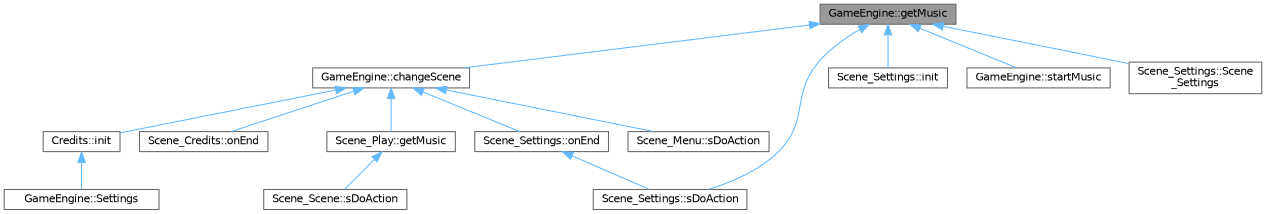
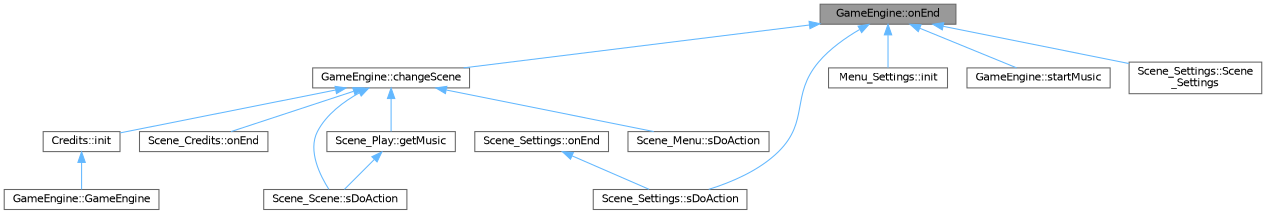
node "GameEngine::getMusic": label "GameEngine::getMusic" -> "GameEngine::onEnd"
node "Scene_Settings::init": label "Scene_Settings::init" -> "Menu_Settings::init"
edge "Scene_Settings::onEnd" -> "GameEngine::changeScene": now "Scene_Scene::sDoAction" -> "GameEngine::changeScene"
node "GameEngine::Settings": label "GameEngine::Settings" -> "GameEngine::GameEngine"
